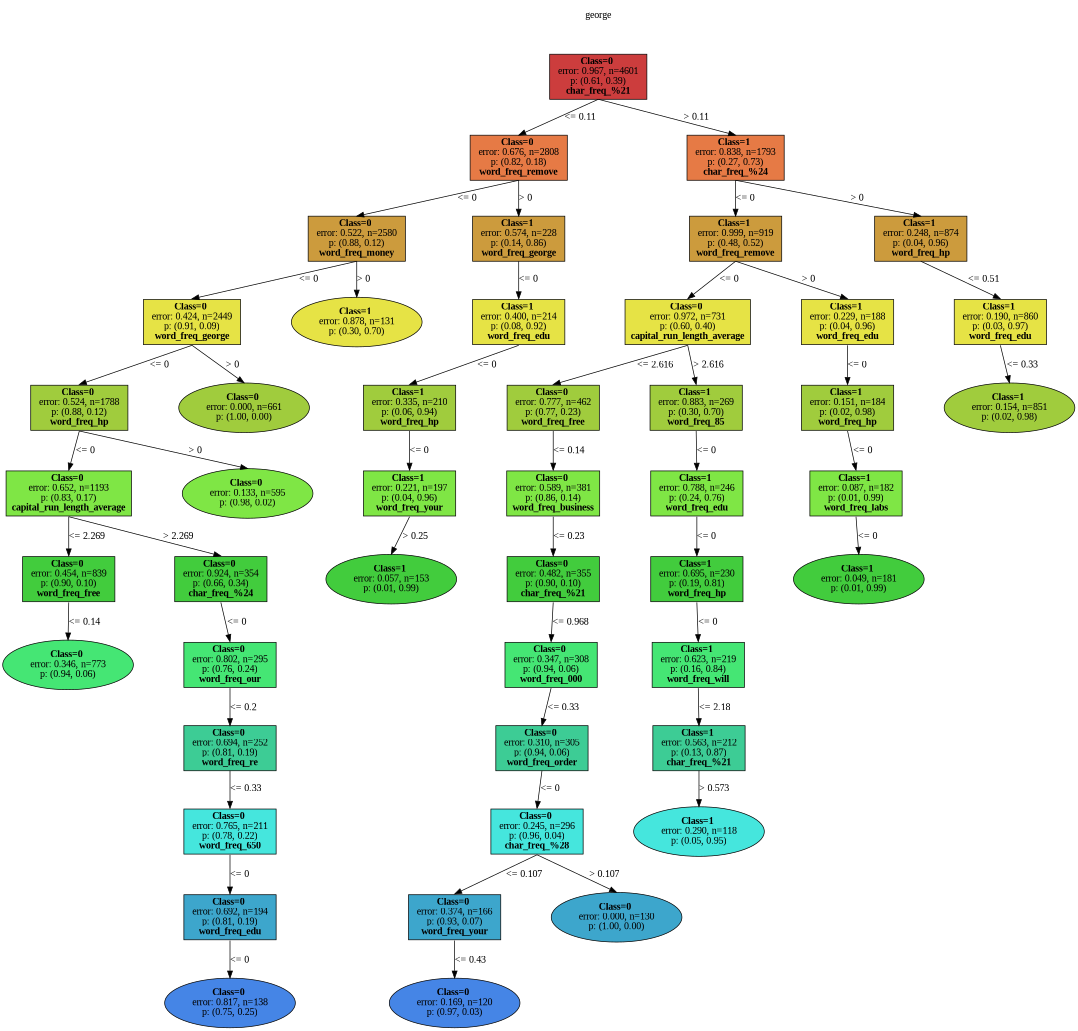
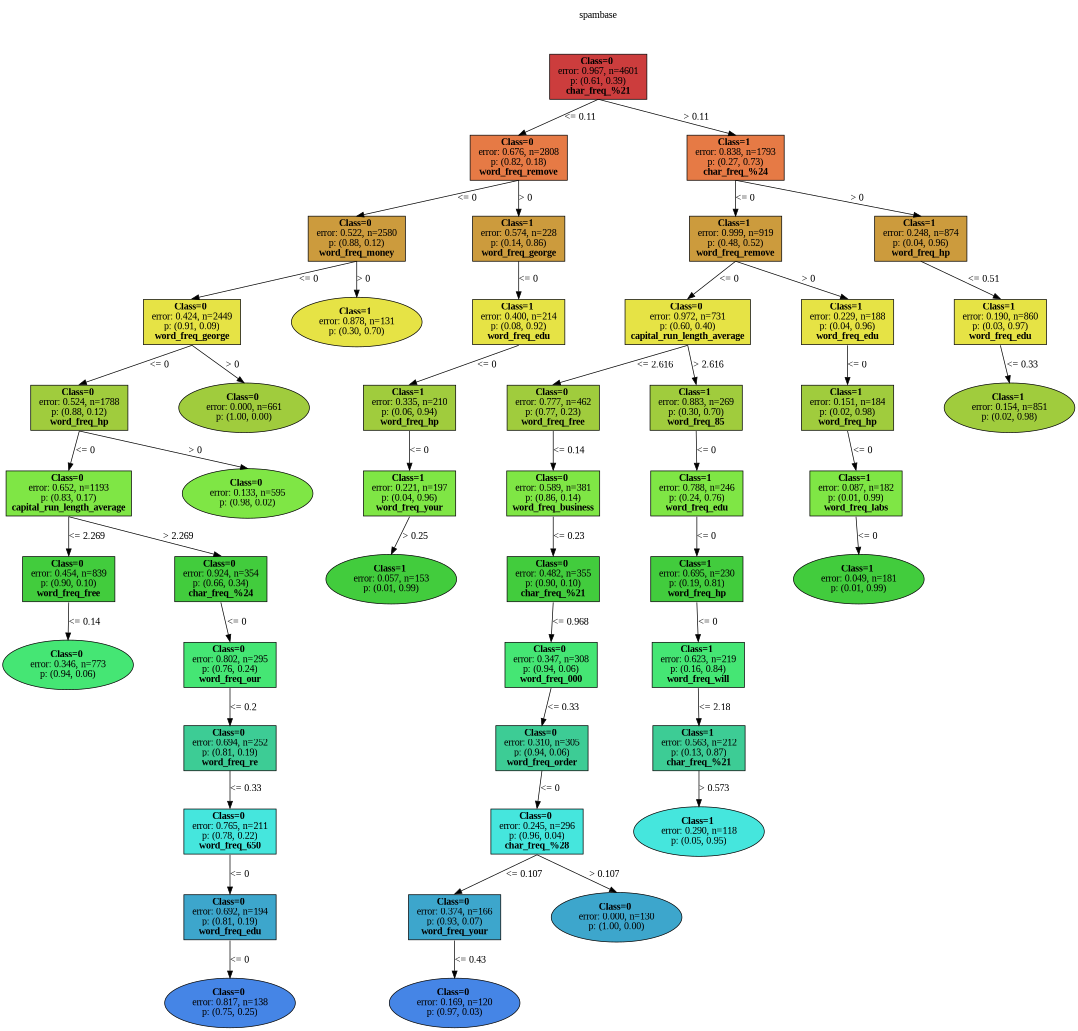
node "george": label "george" -> "spambase"
